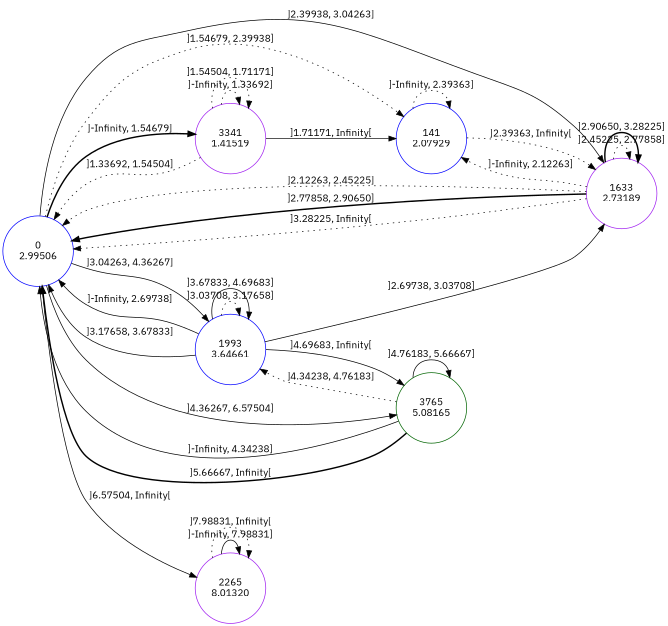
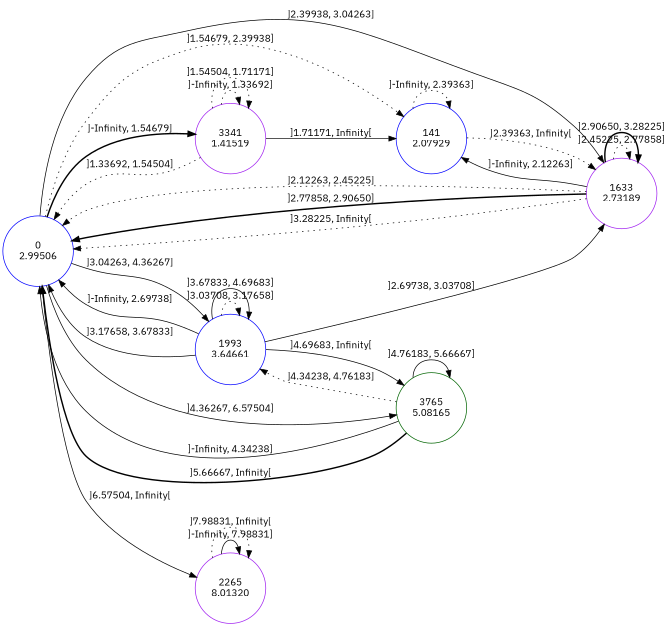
edge "1633 2.73189" -> "141 2.07929": style dotted -> solid
